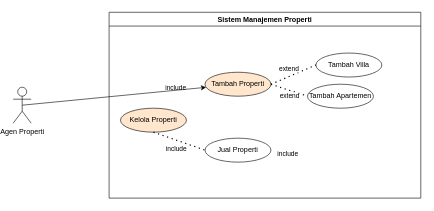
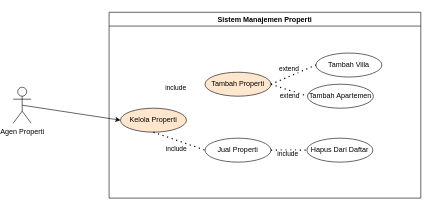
edge "Agen Properti" -> "Tambah Properti": now "Agen Properti" -> "Kelola Properti"
edge "Jual Properti" -- "Hapus Dari Daftar": added
node "Hapus Dari Daftar": added
